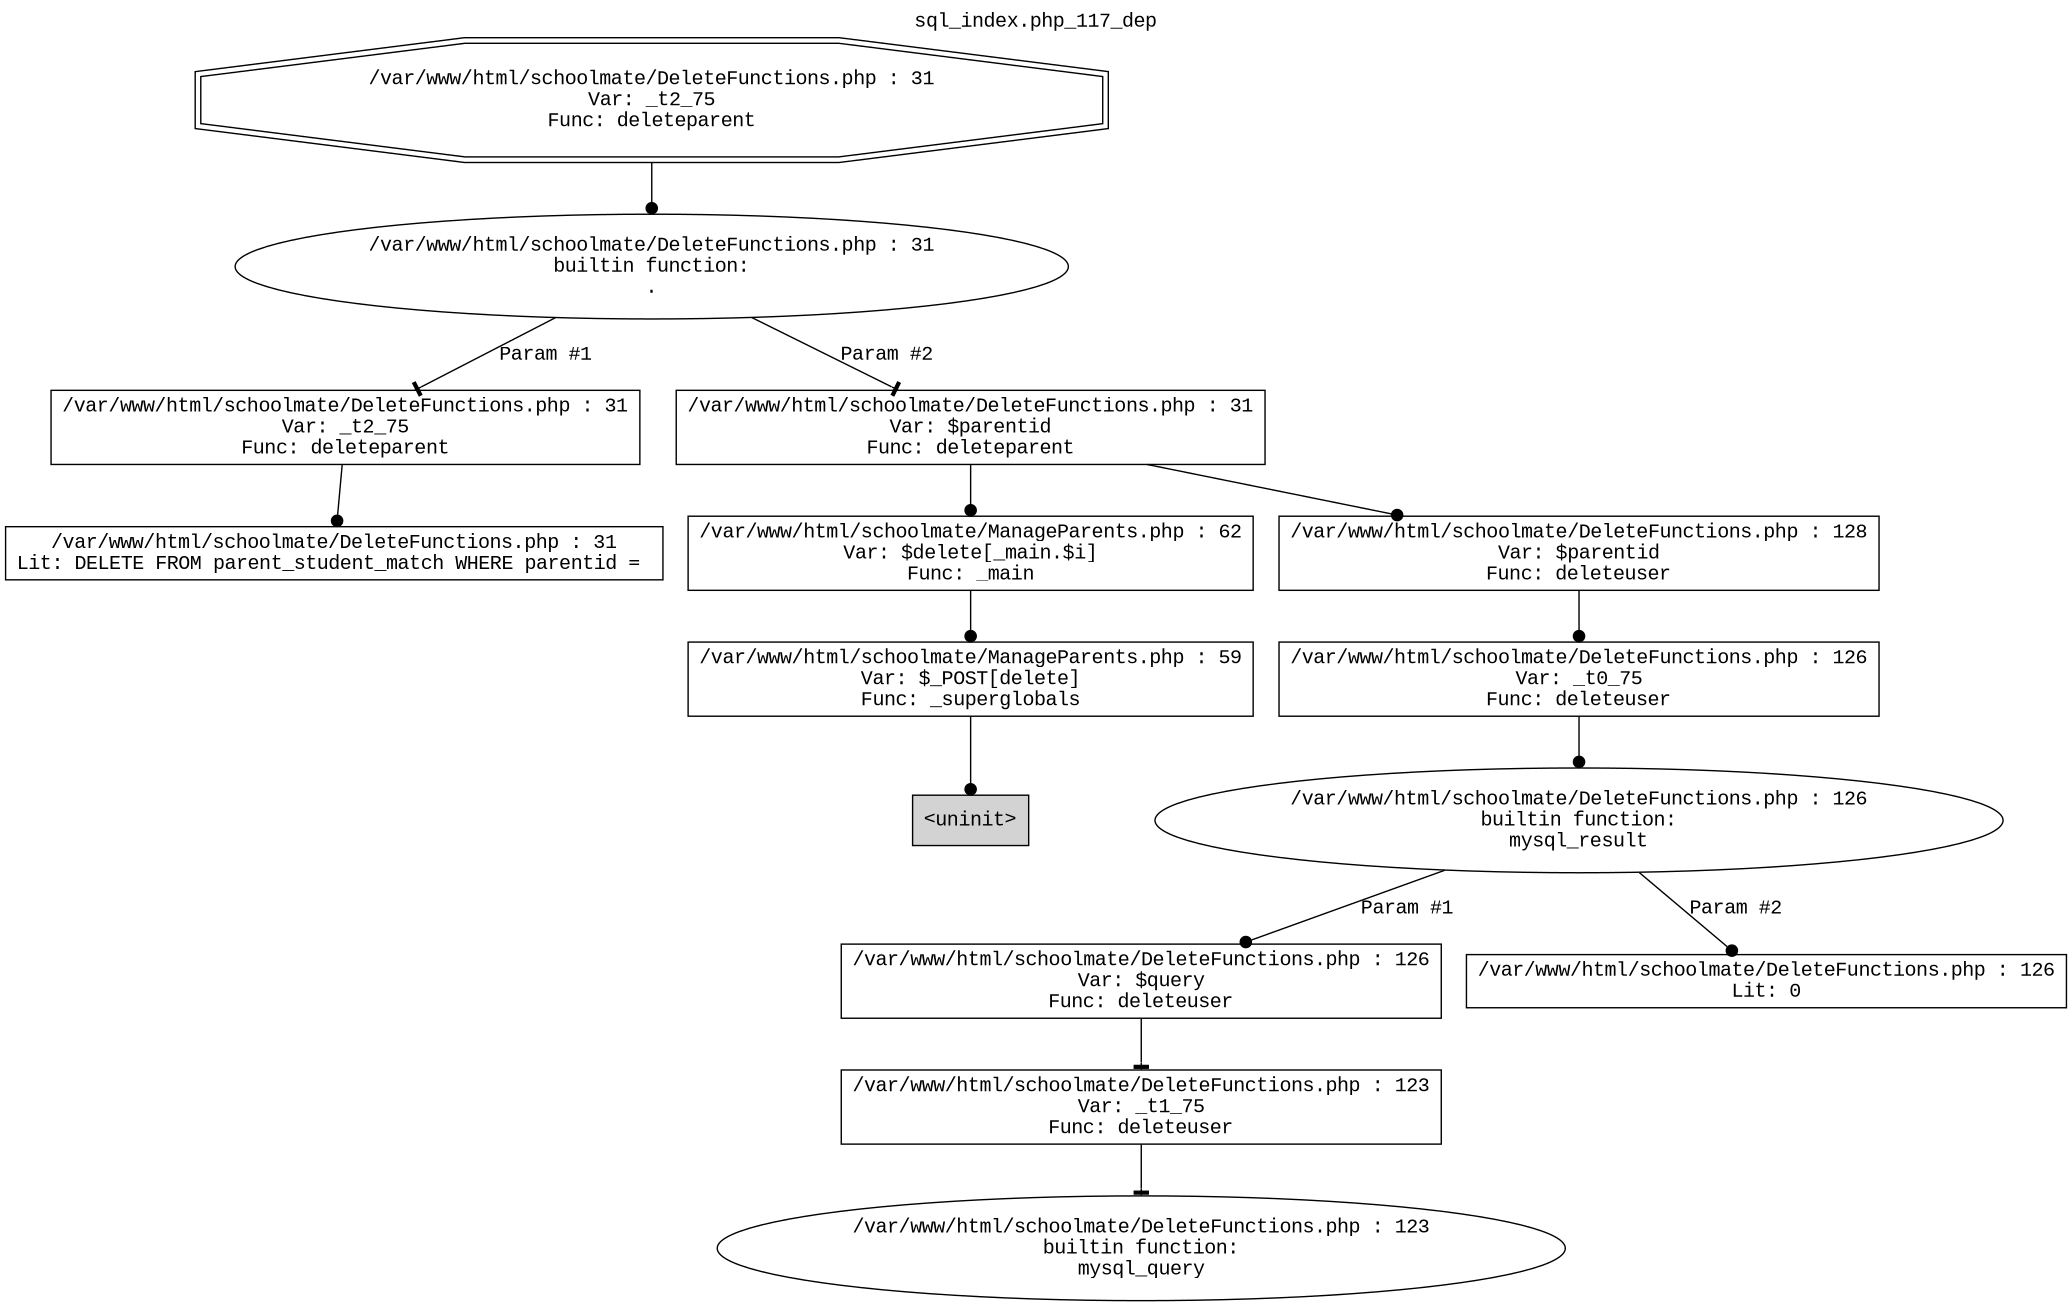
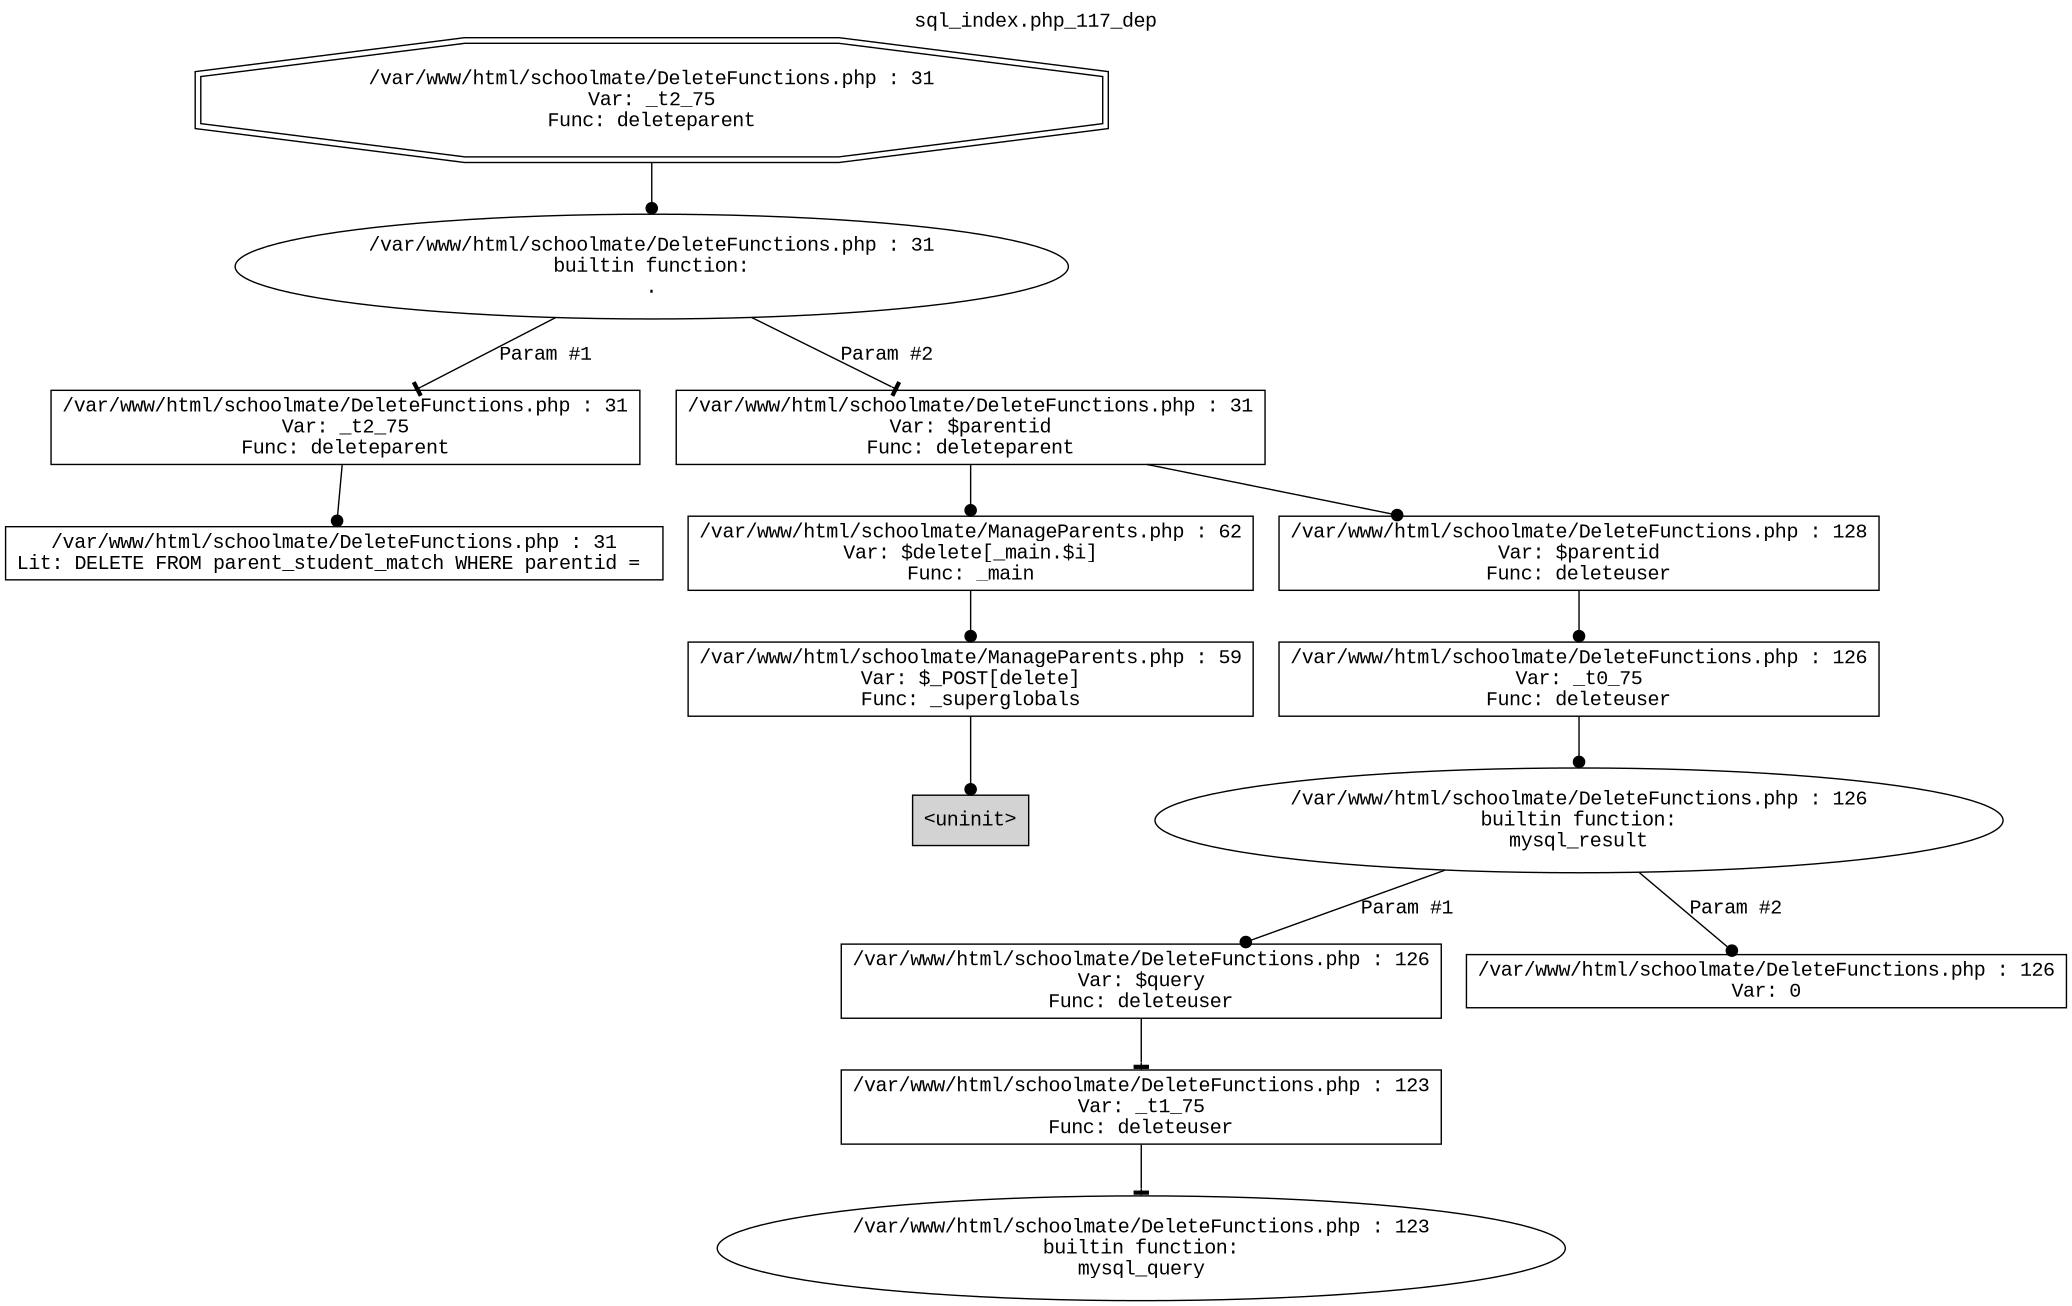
node "/var/www/html/schoolmate/DeleteFunctions.php : 126 Lit: 0": label "/var/www/html/schoolmate/DeleteFunctions.php : 126 Lit: 0" -> "/var/www/html/schoolmate/DeleteFunctions.php : 126 Var: 0"
